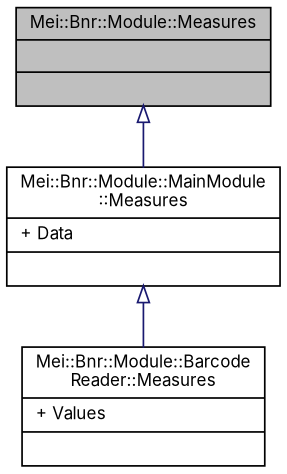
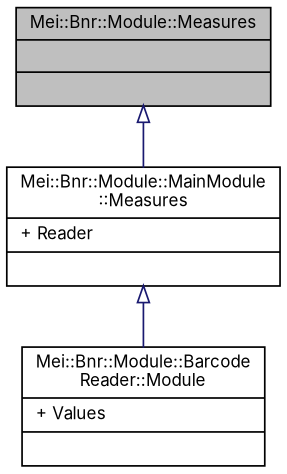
node "Mei::Bnr::Module::MainModule": text "+ Data" -> "+ Reader"
node "Mei::Bnr::Module::Barcode": text "Reader::Measures" -> "Reader::Module"
